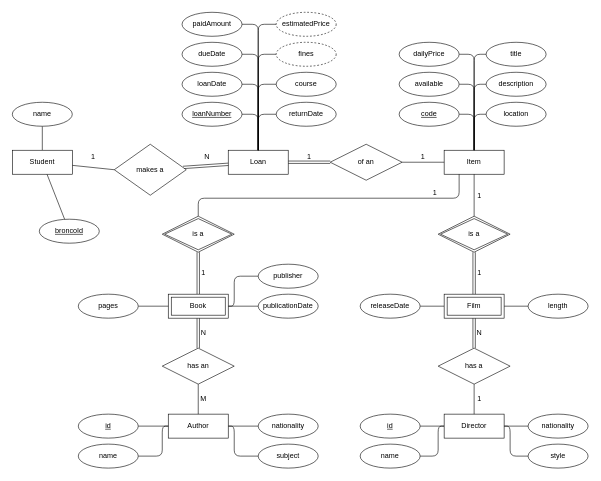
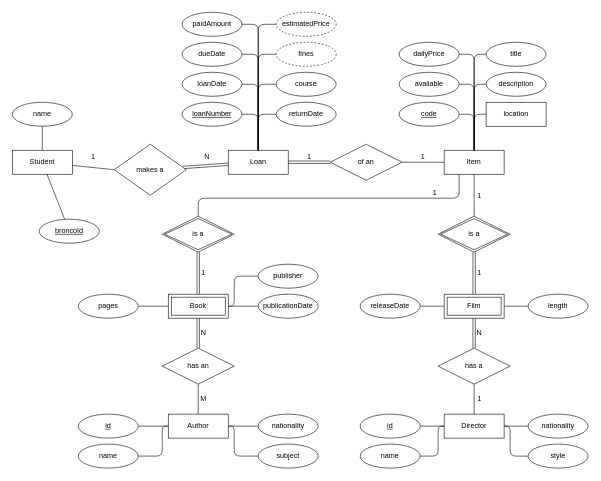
node "location": shape ellipse -> rectangle
